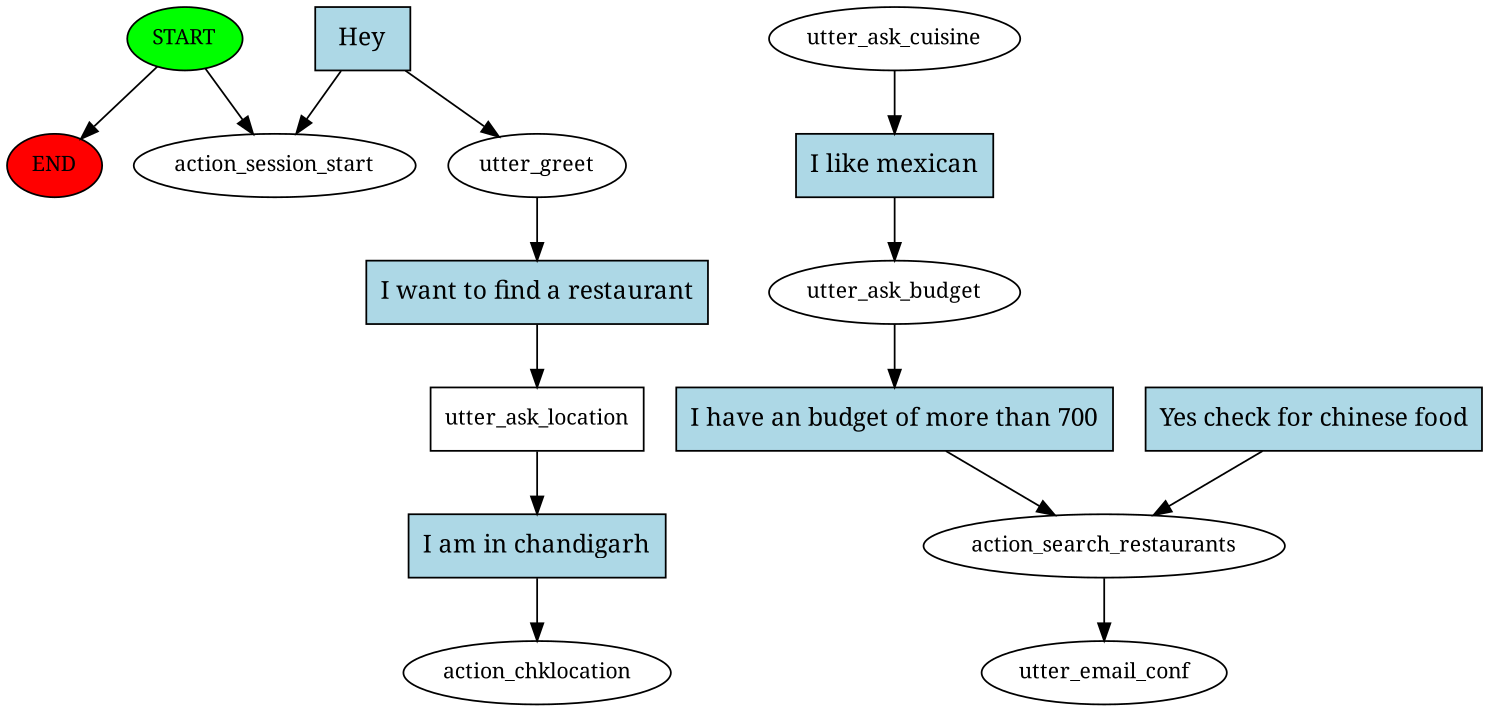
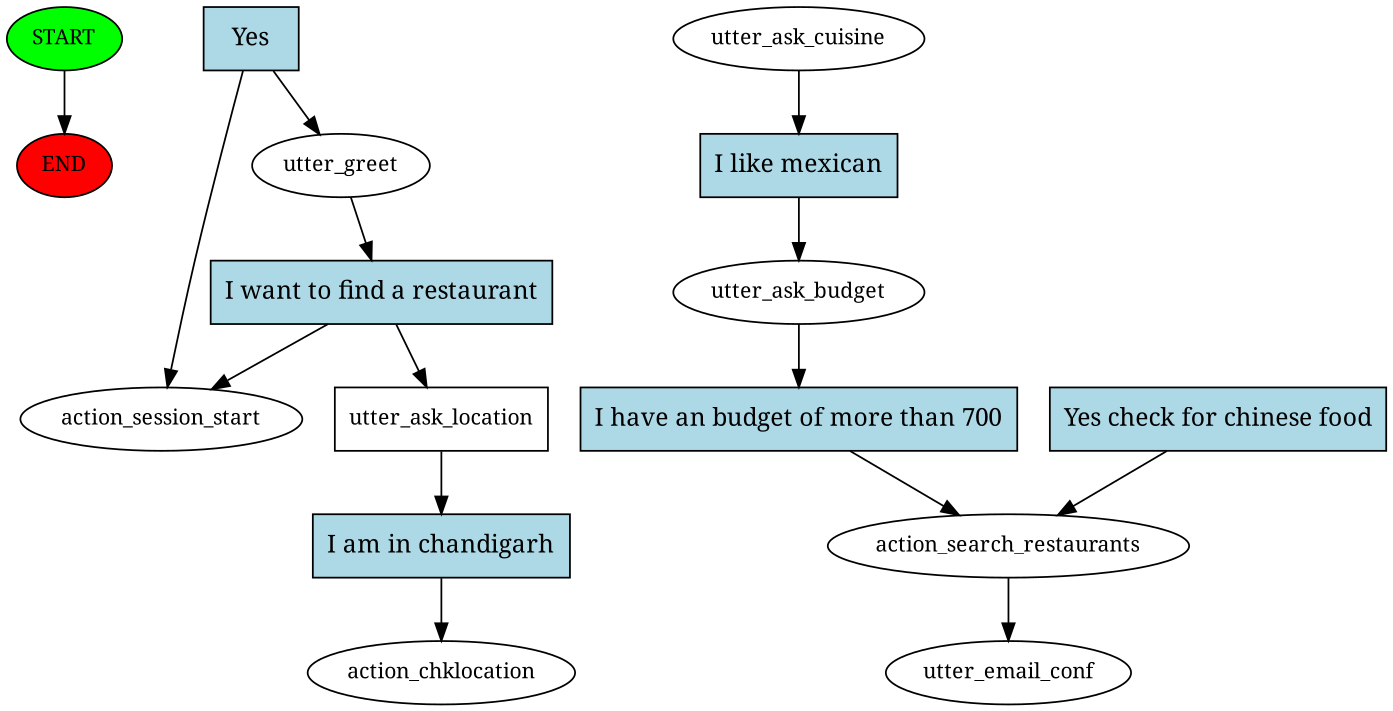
node "Hey": label "Hey" -> "Yes"
edge "START" -> "action_session_start": now "I want to find a restaurant" -> "action_session_start"
